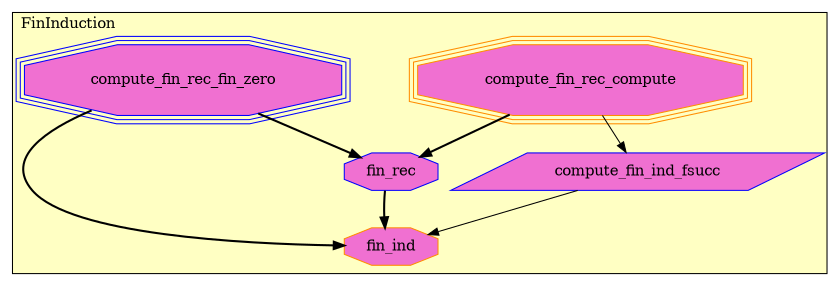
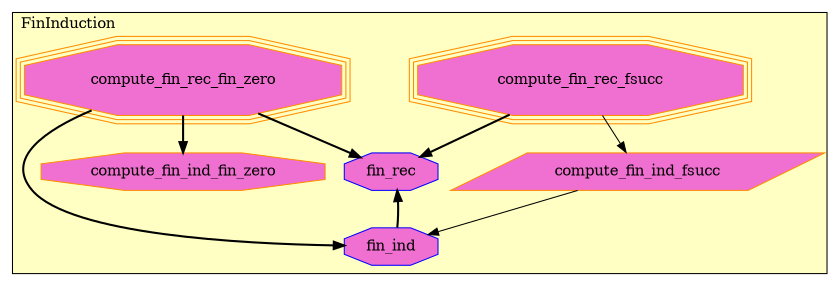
node "compute_fin_rec_fin_zero": color blue -> darkorange
node "compute_fin_rec_compute": label "compute_fin_rec_compute" -> "compute_fin_rec_fsucc"
node "compute_fin_ind_fin_zero": added
node "compute_fin_ind_fsucc": color blue -> darkorange
edge "fin_rec" -> "fin_ind": reversed
node "fin_ind": color darkorange -> blue
